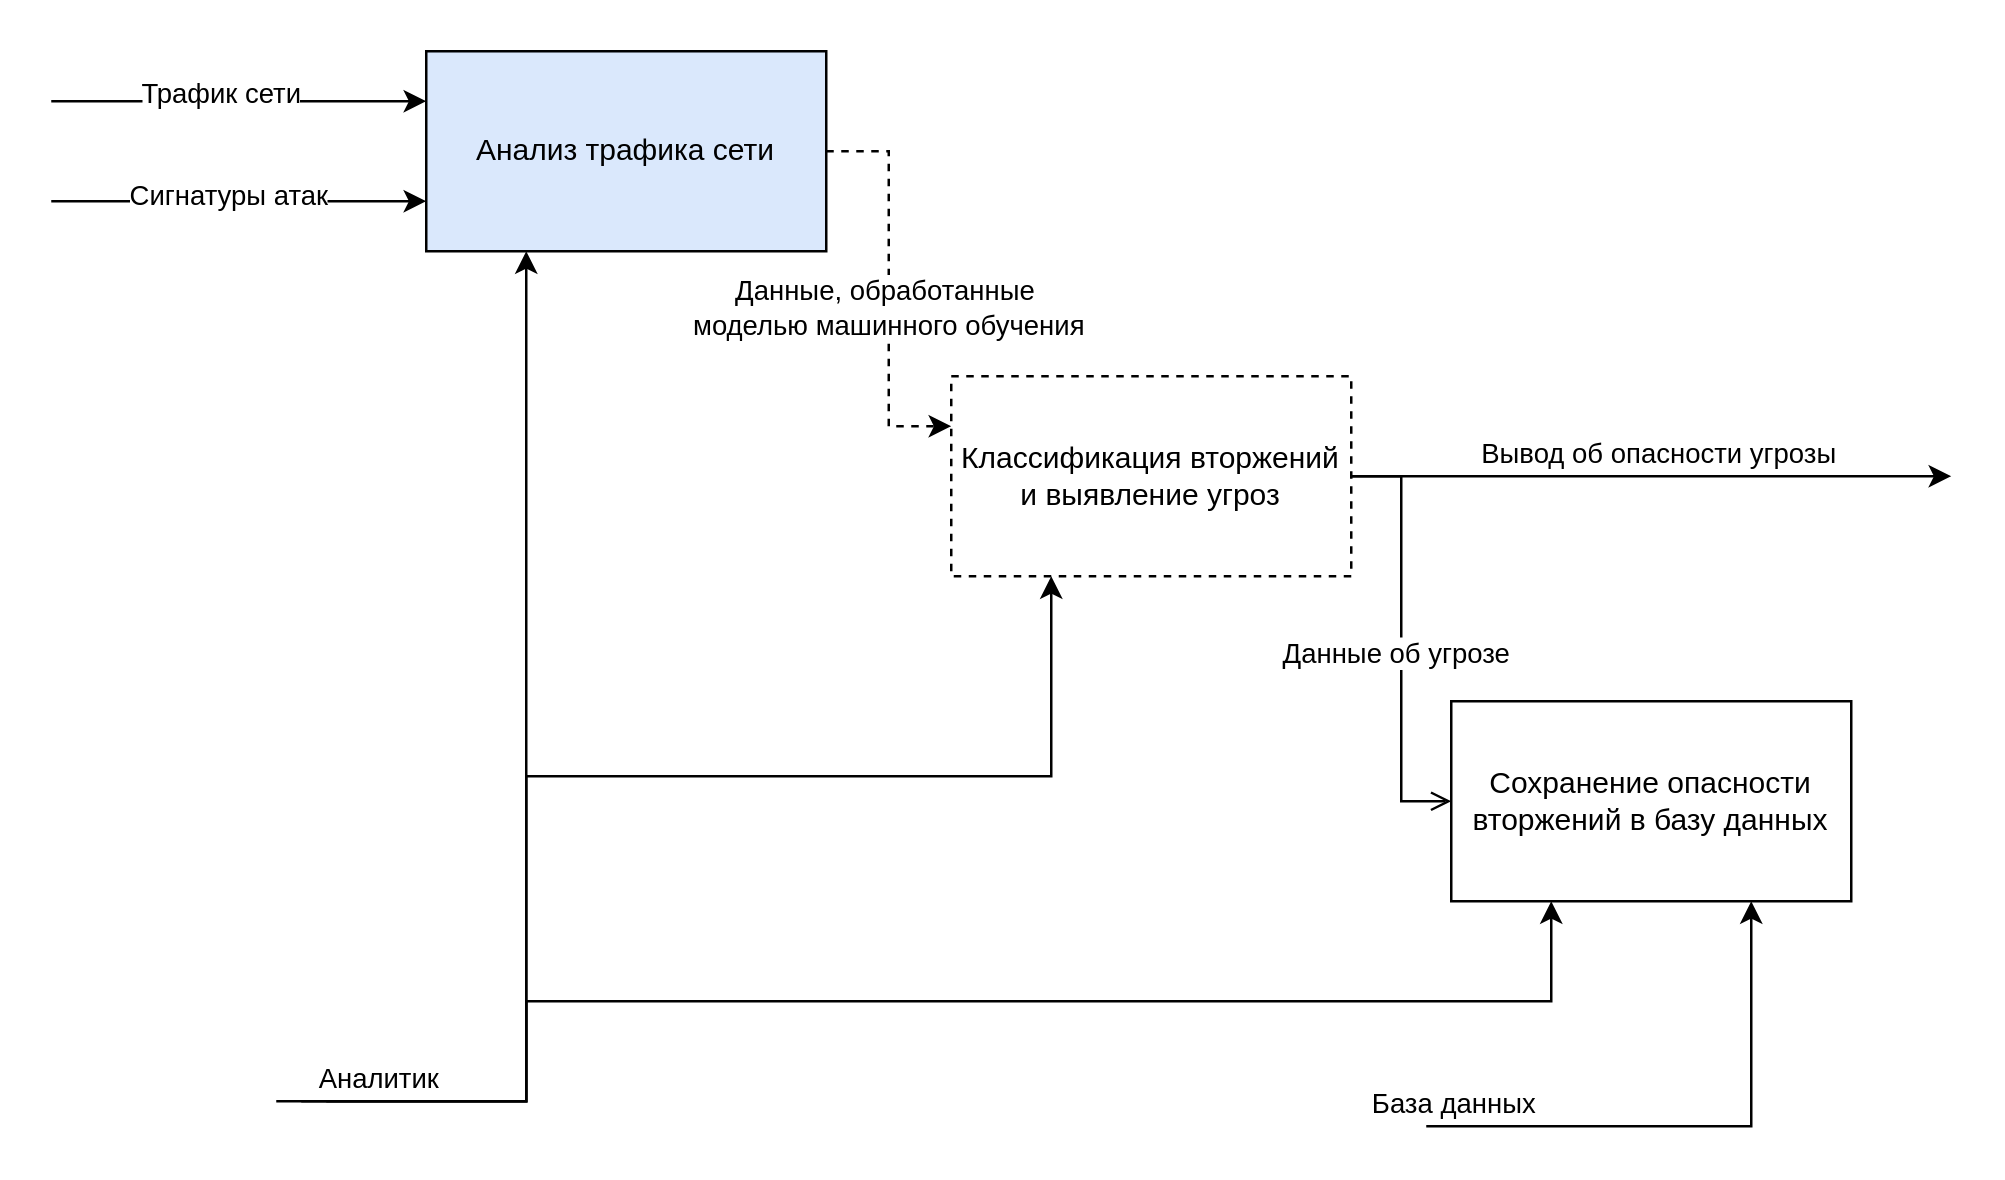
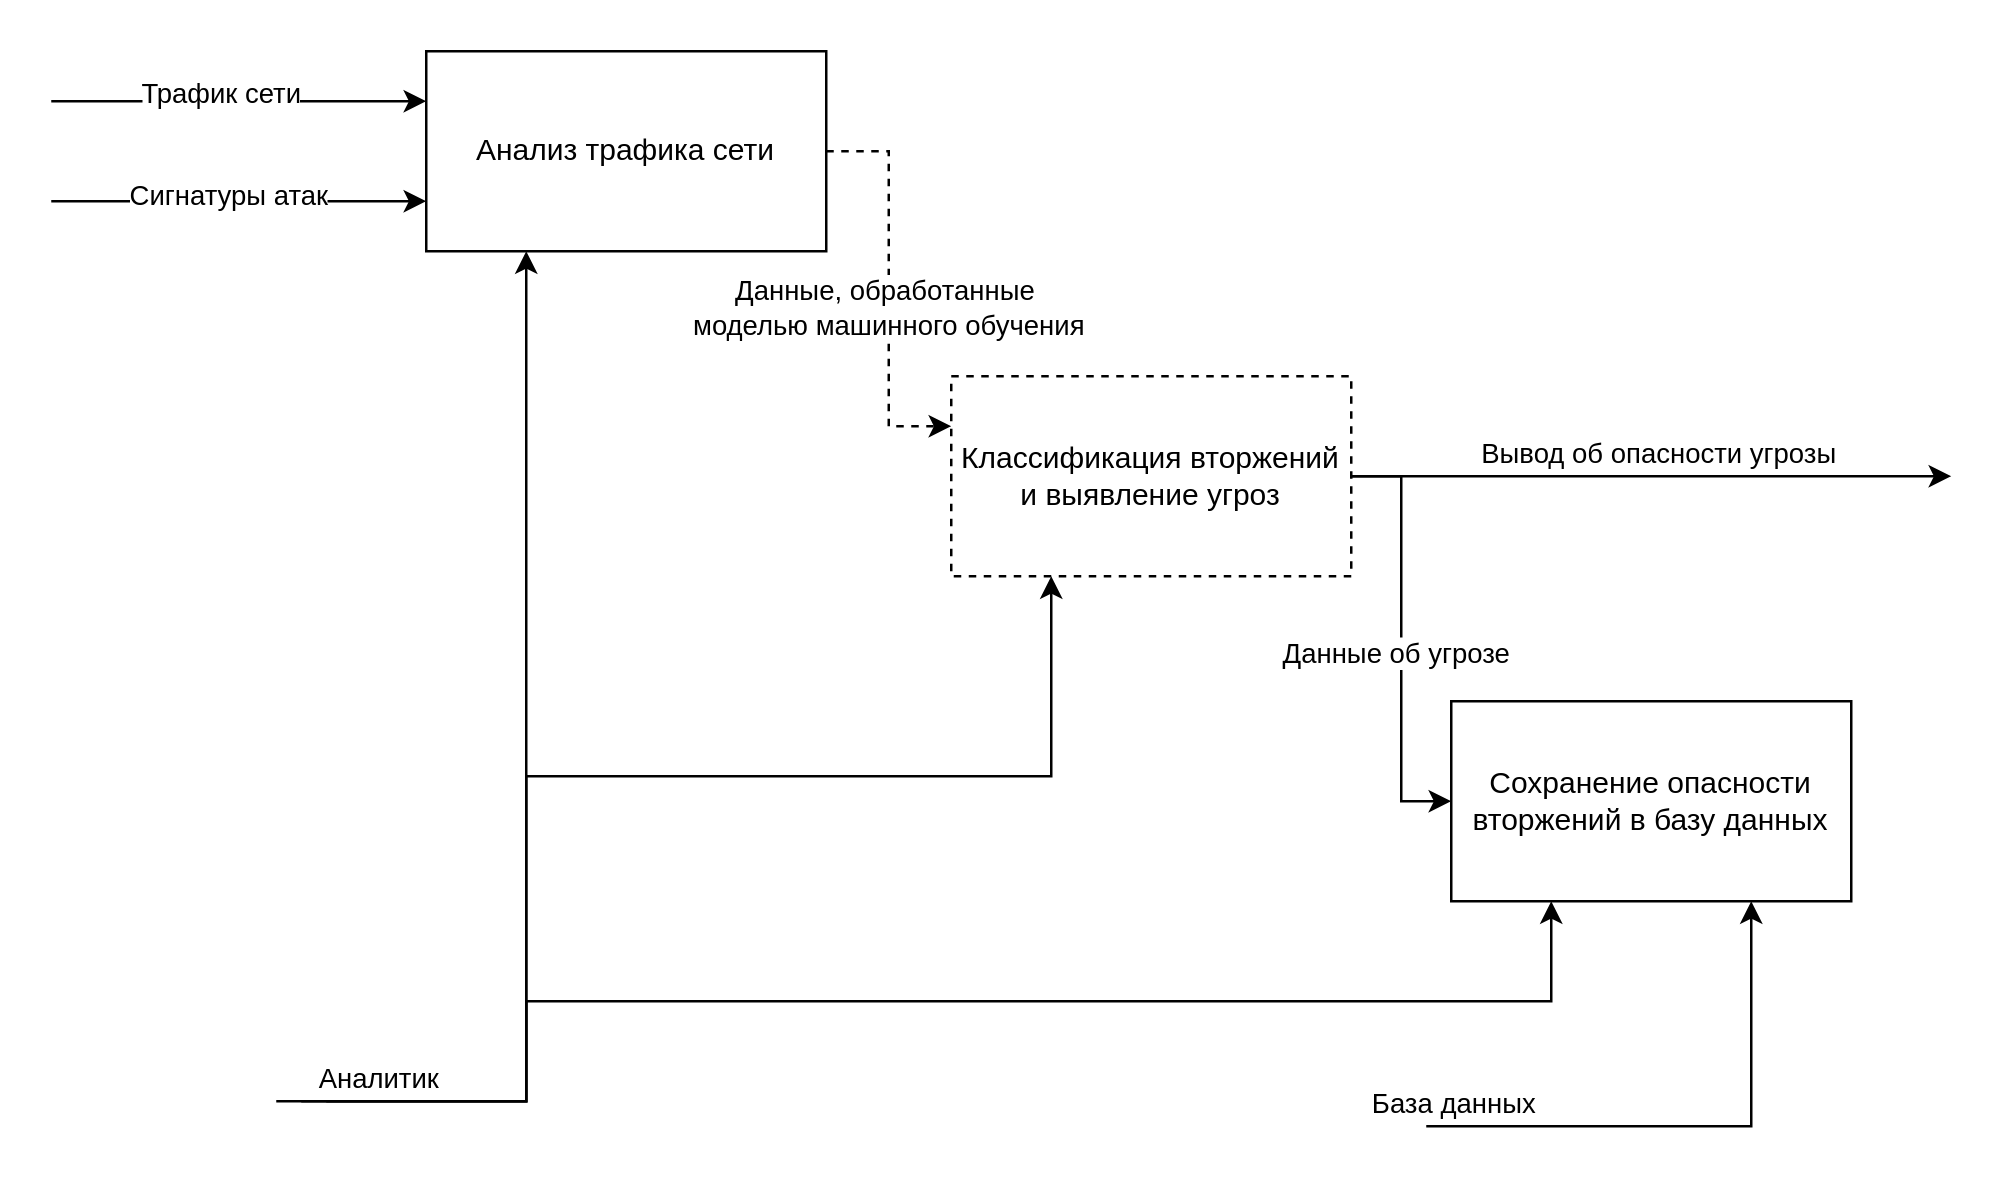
node "Анализ трафика сети": fillcolor #dae8fc -> #ffffff
edge "Классификация вторжений и выявление угроз" -> "Сохранение опасности вторжений в базу данных": arrowhead open -> classic
